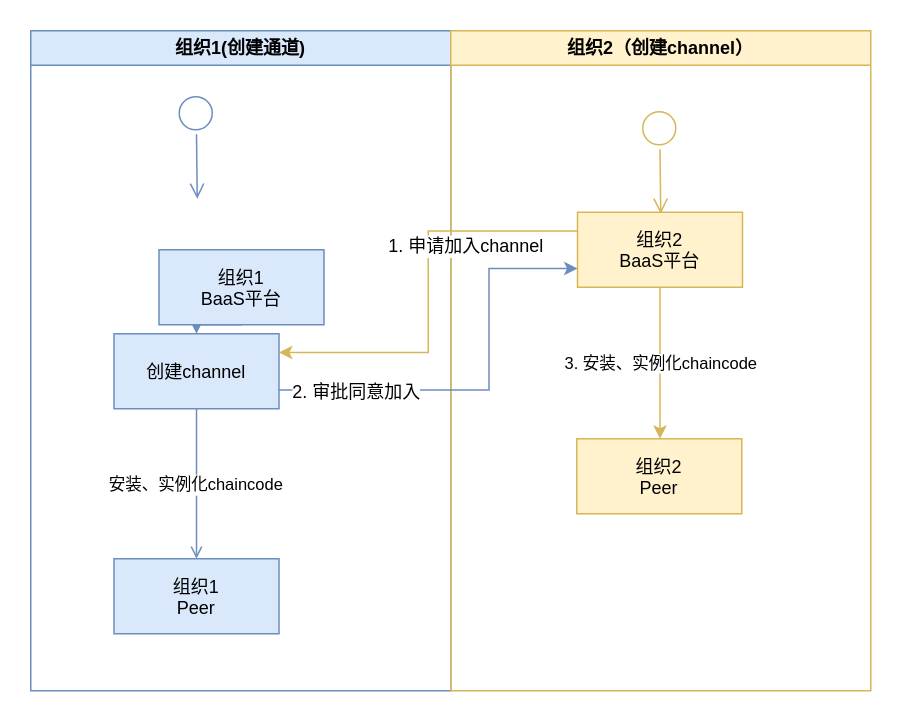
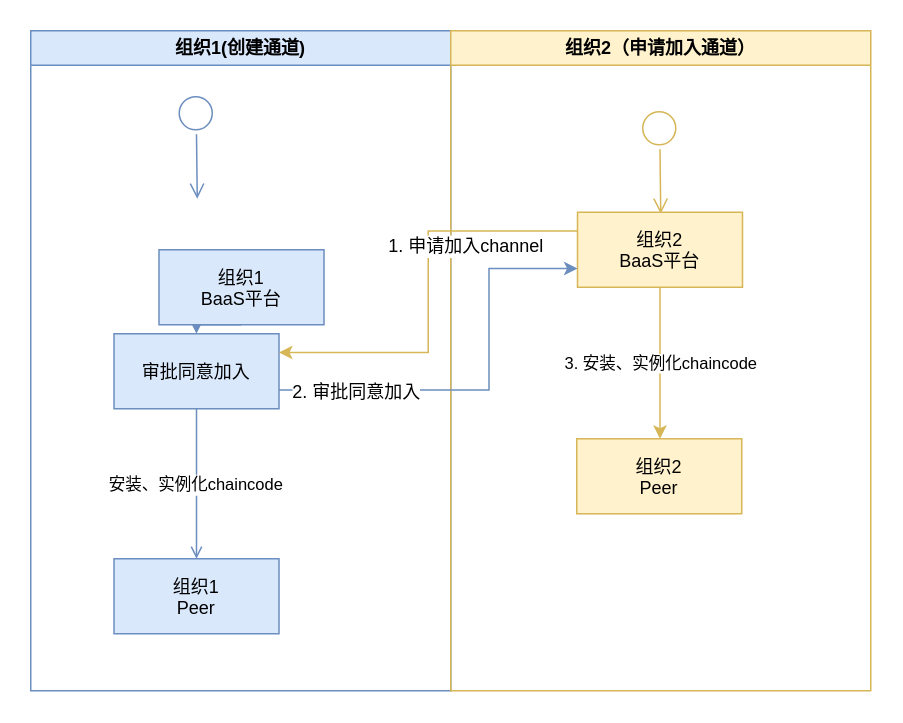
node "组织2（创建channel）": label "组织2（创建channel）" -> "组织2（申请加入通道）"
node "创建channel": label "创建channel" -> "审批同意加入"
